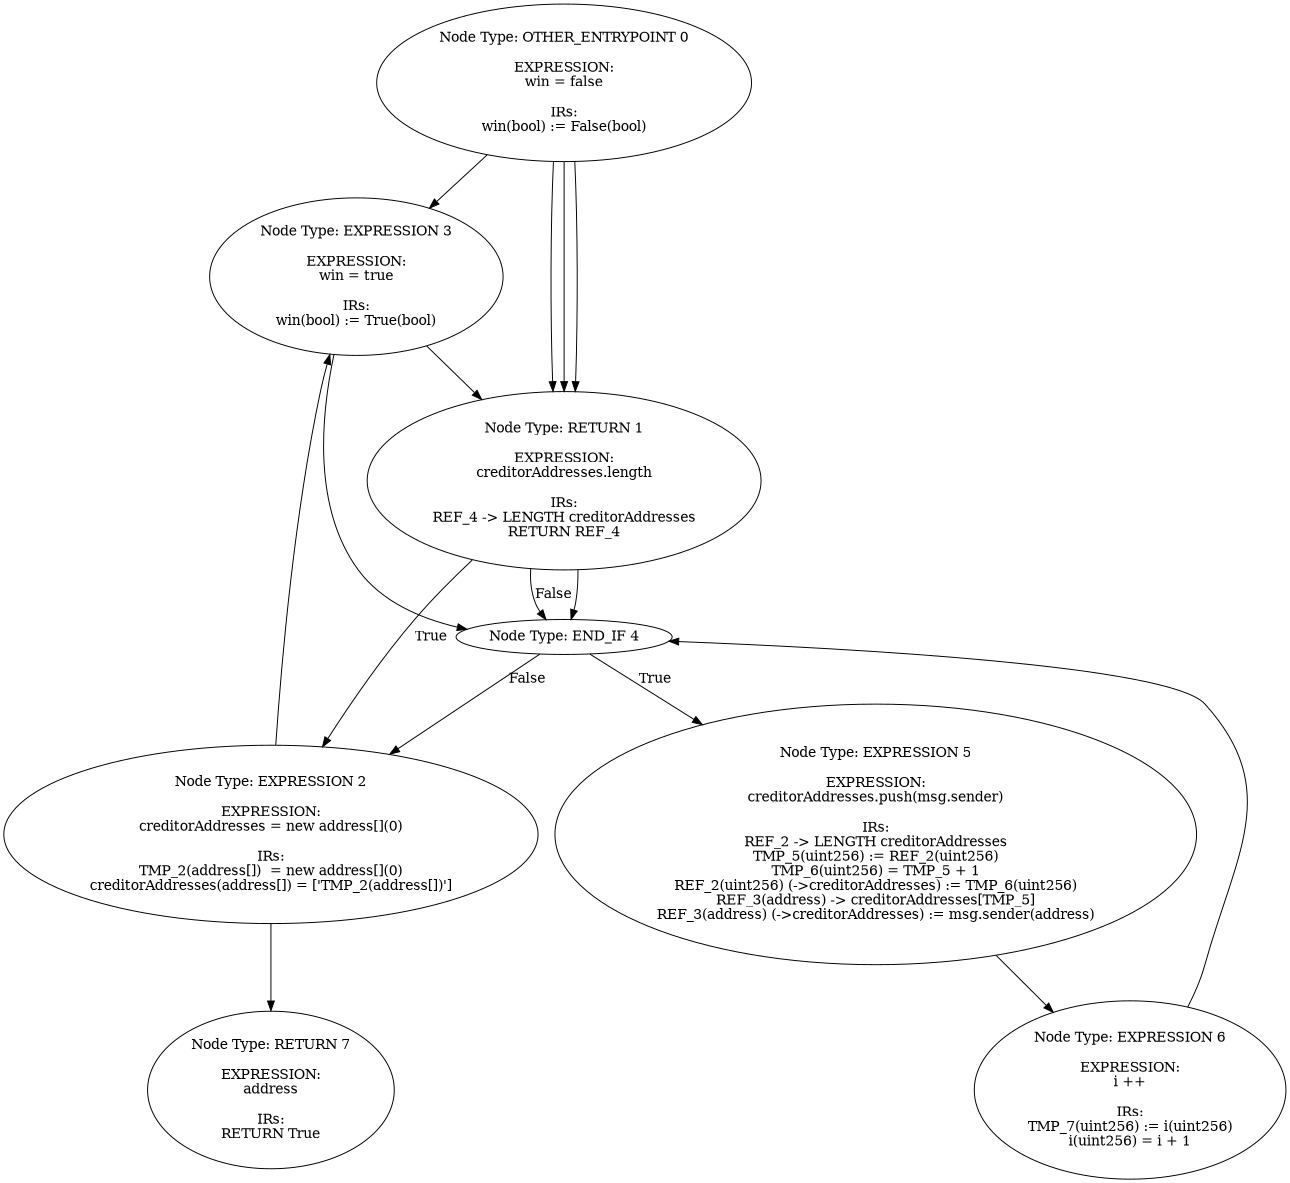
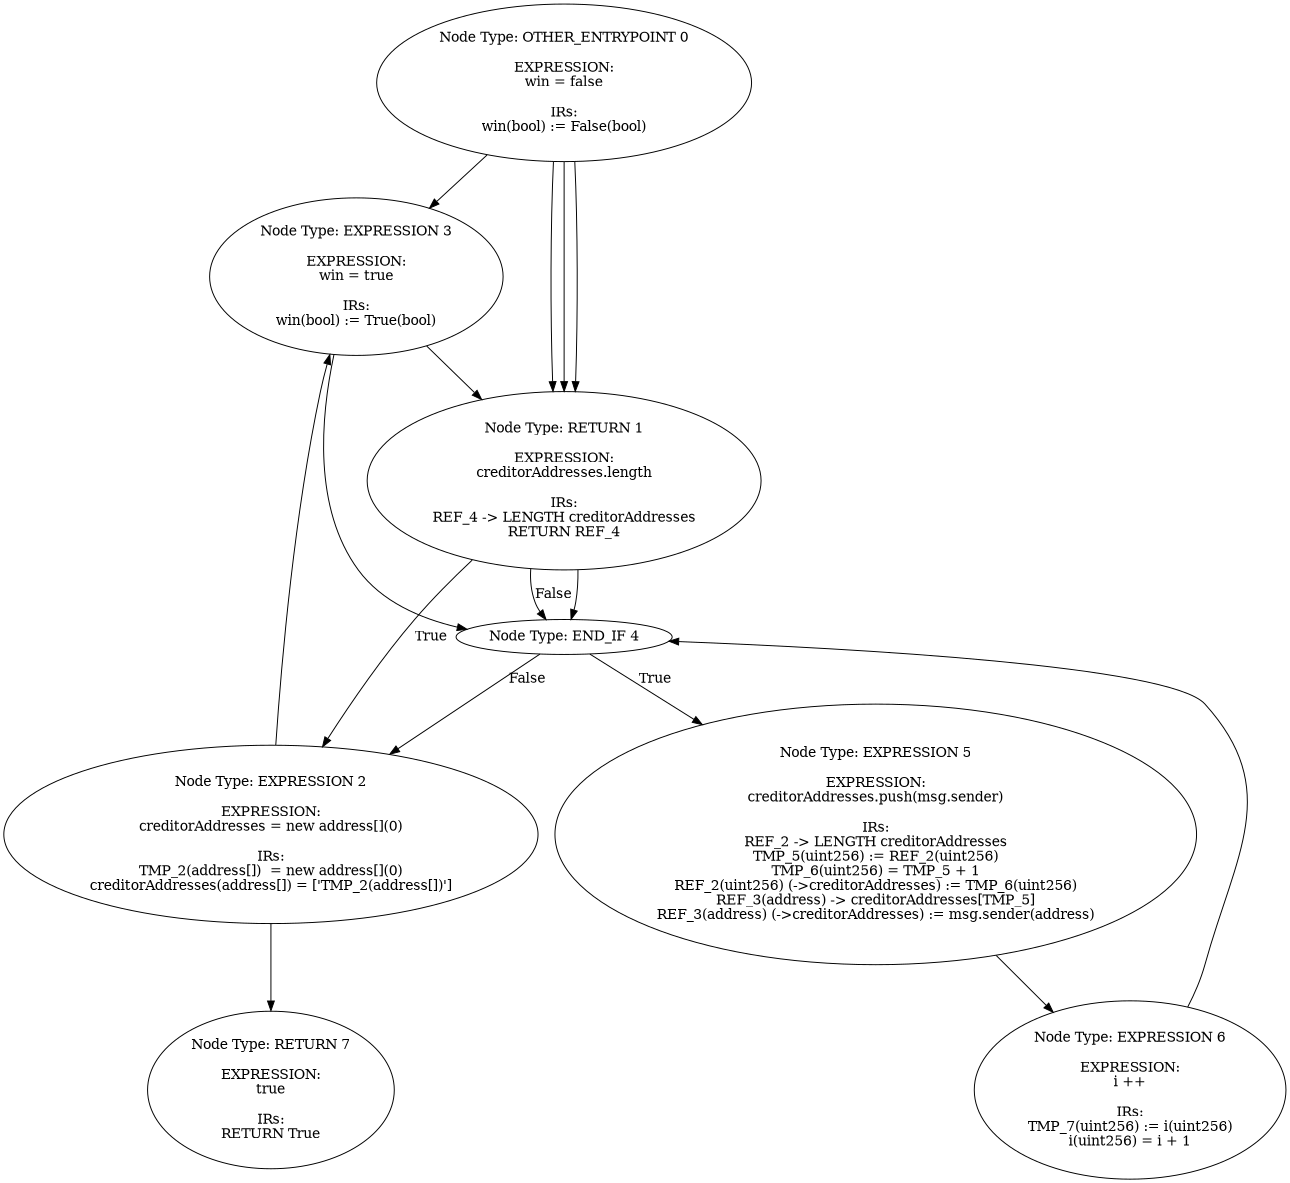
node "Node Type: RETURN 7 EXPRESSION: address IRs: RETURN True": label "Node Type: RETURN 7 EXPRESSION: address IRs: RETURN True" -> "Node Type: RETURN 7 EXPRESSION: true IRs: RETURN True"
